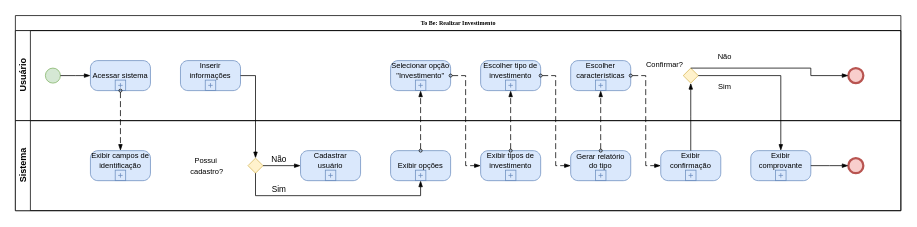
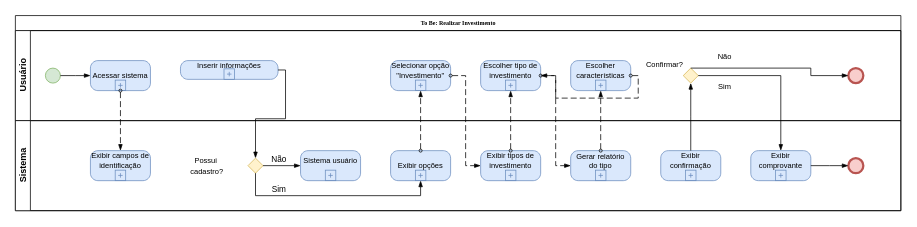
node "Inserir informações": size 60x30 -> 98x19
edge "Escolher características" -- "Exibir confirmação": now "Escolher características" -- "Escolher tipo de investimento"
node "Cadastrar usuário": label "Cadastrar usuário" -> "Sistema usuário"
